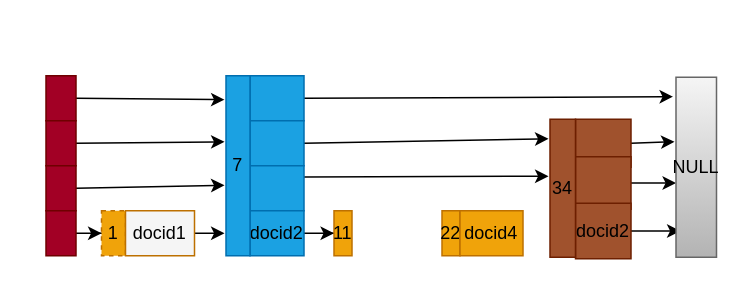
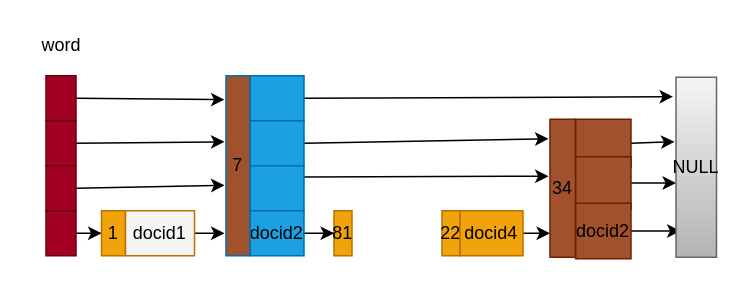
node "word": added
node "7": fillcolor #1ba1e2 -> #a0522d
node "1": style dashed -> solid
node "11": label "11" -> "81"
edge "docid4" -> "34": added
